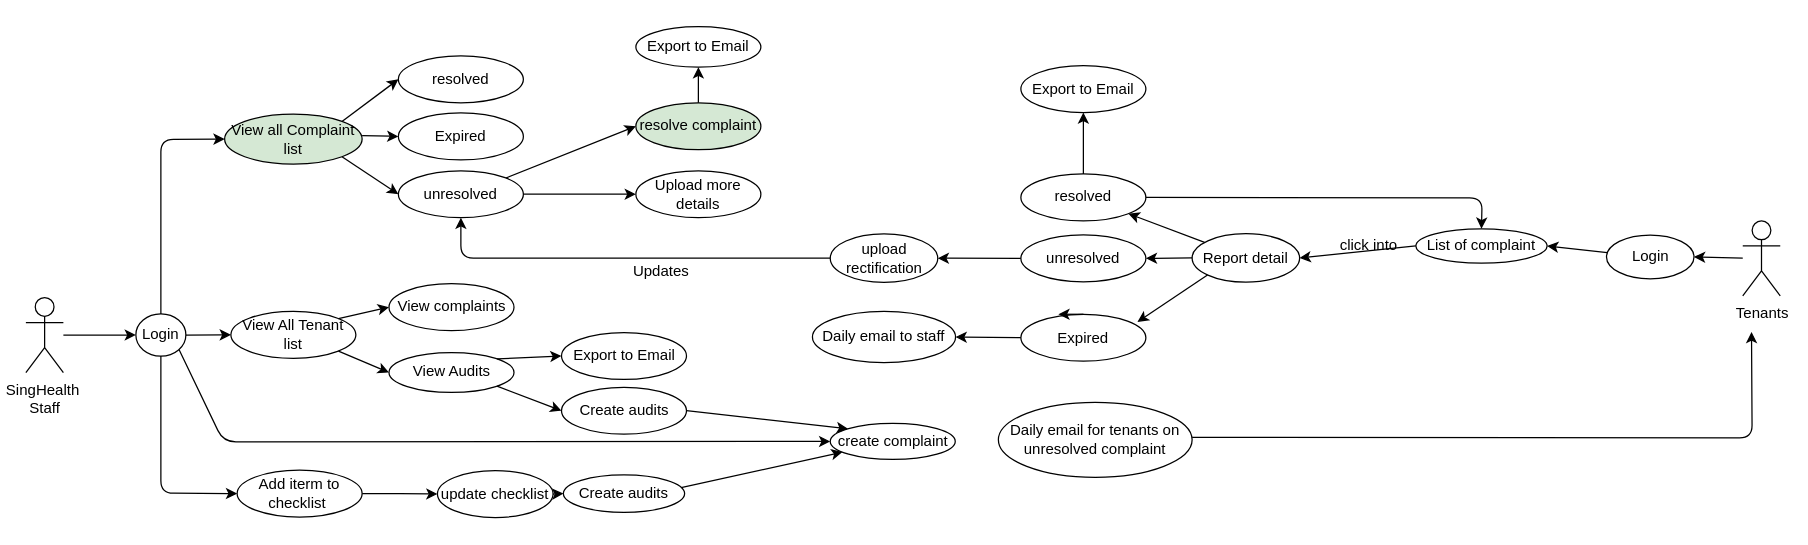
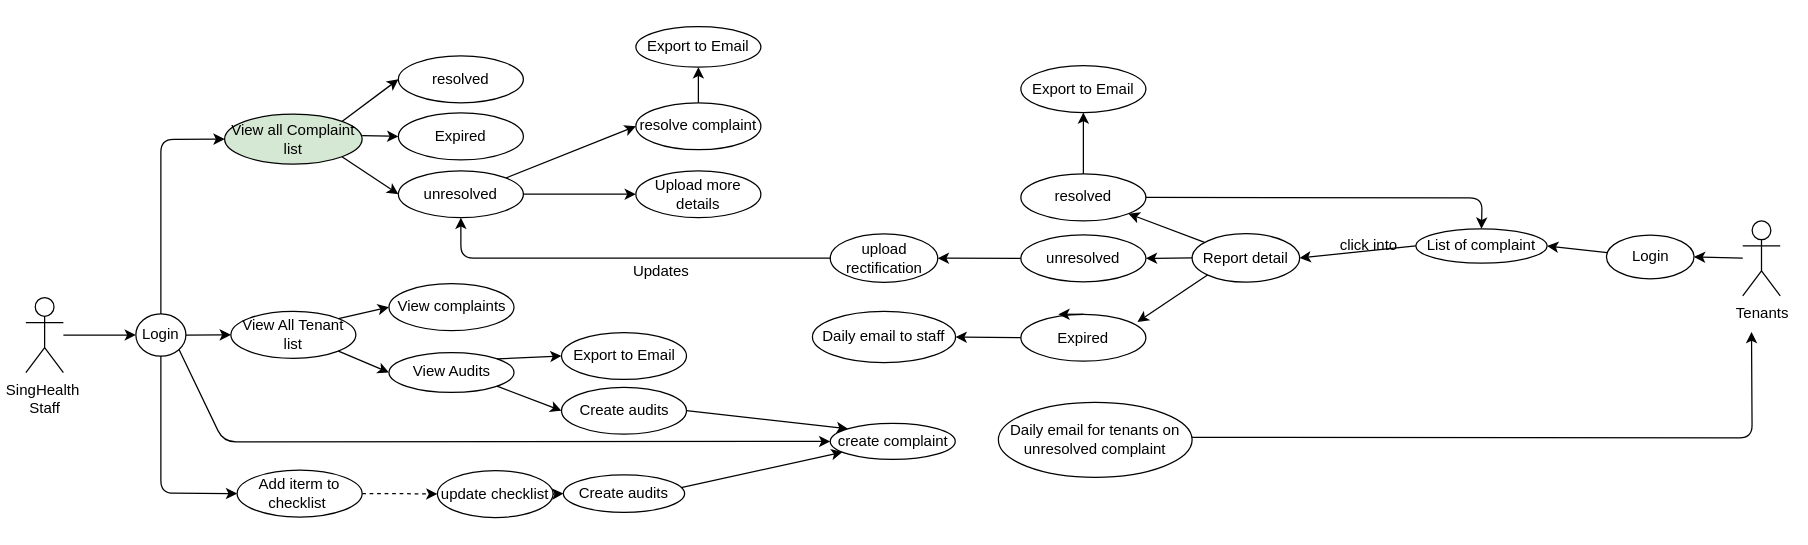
node "resolve complaint": fillcolor #d5e8d4 -> #ffffff
edge "Add iterm to checklist" -> "update checklist": style solid -> dashed
